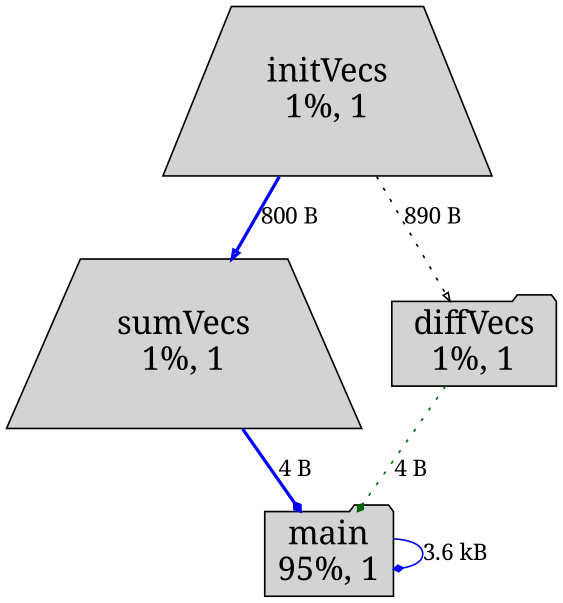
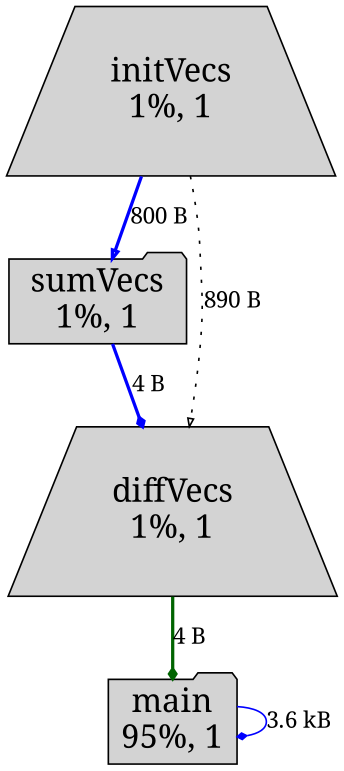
node "sumVecs 1%, 1": shape trapezium -> folder
node "diffVecs 1%, 1": shape folder -> trapezium
edge "diffVecs 1%, 1" -> "main 95%, 1": style dotted -> bold
edge "sumVecs 1%, 1" -> "main 95%, 1": now "sumVecs 1%, 1" -> "diffVecs 1%, 1"
